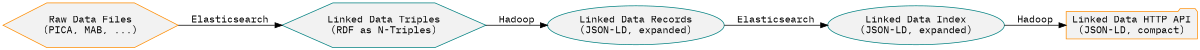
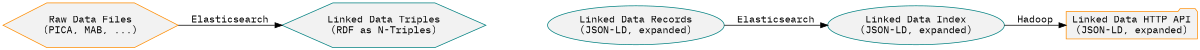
edge "Linked Data Triples (RDF as N-Triples)" -> "Linked Data Records (JSON-LD, expanded)": removed, label "Hadoop"
node "Linked Data HTTP API (JSON-LD, compact)": label "Linked Data HTTP API (JSON-LD, compact)" -> "Linked Data HTTP API (JSON-LD, expanded)"
